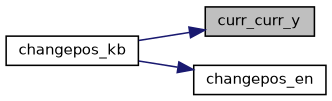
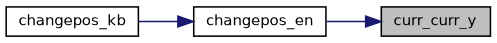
edge "changepos_kb" -> "curr_curr_y": now "changepos_en" -> "curr_curr_y"
